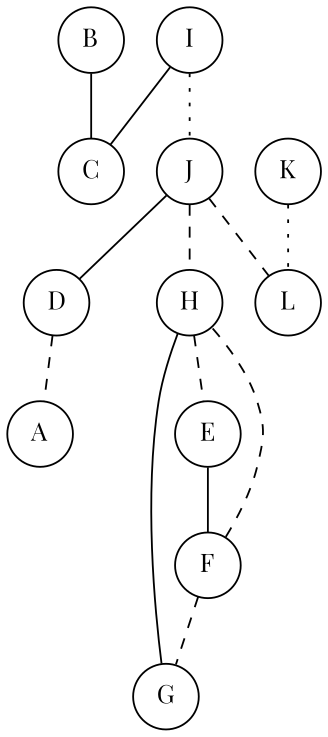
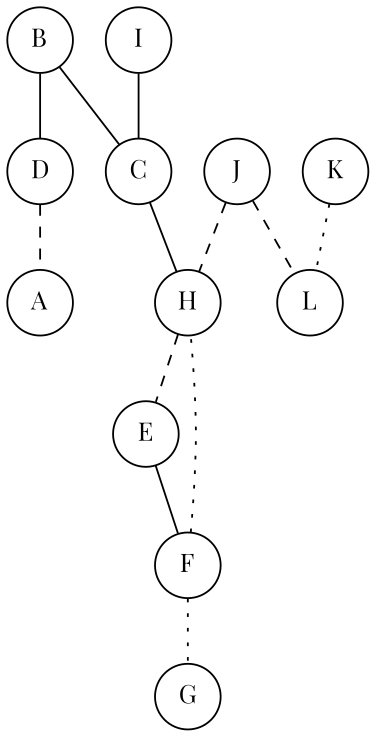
edge "I" -- "J": removed
edge "J" -- "D": now "B" -- "D"
edge "H" -- "F": style dashed -> dotted
edge "H" -- "G": now "H" -- "C"
edge "F" -- "G": style dashed -> dotted
